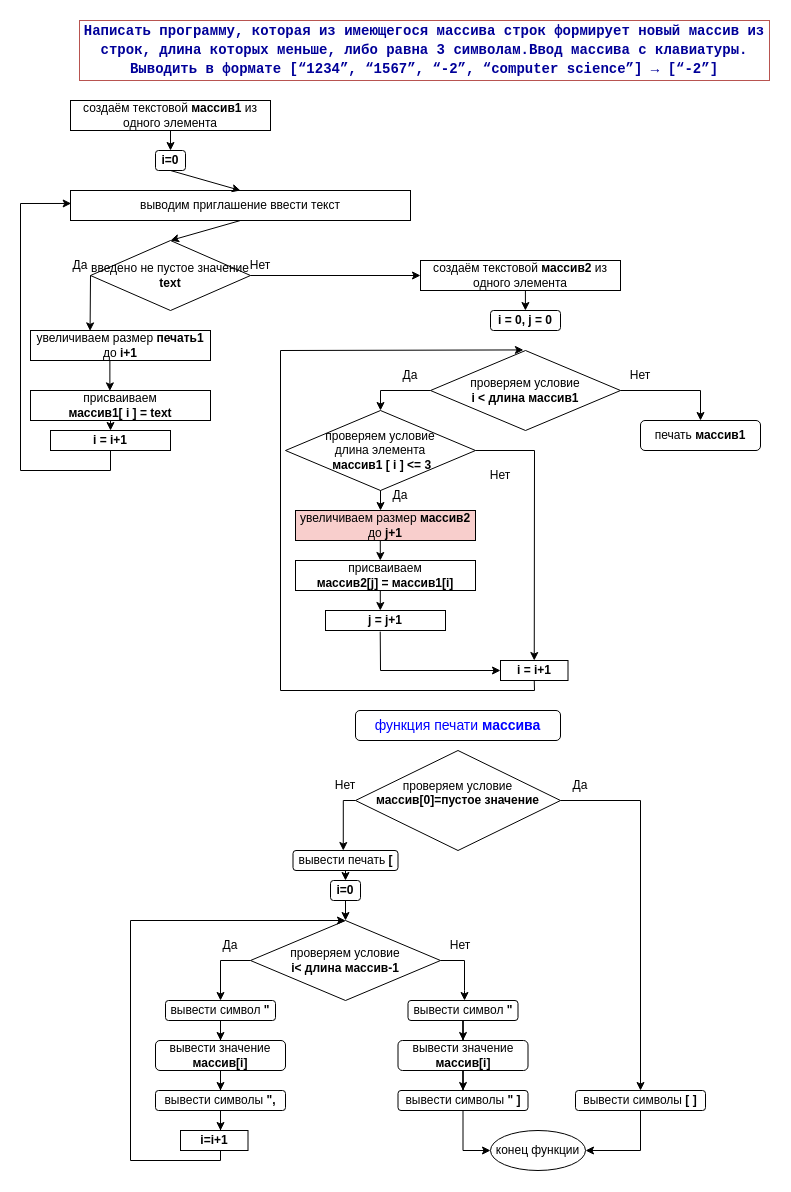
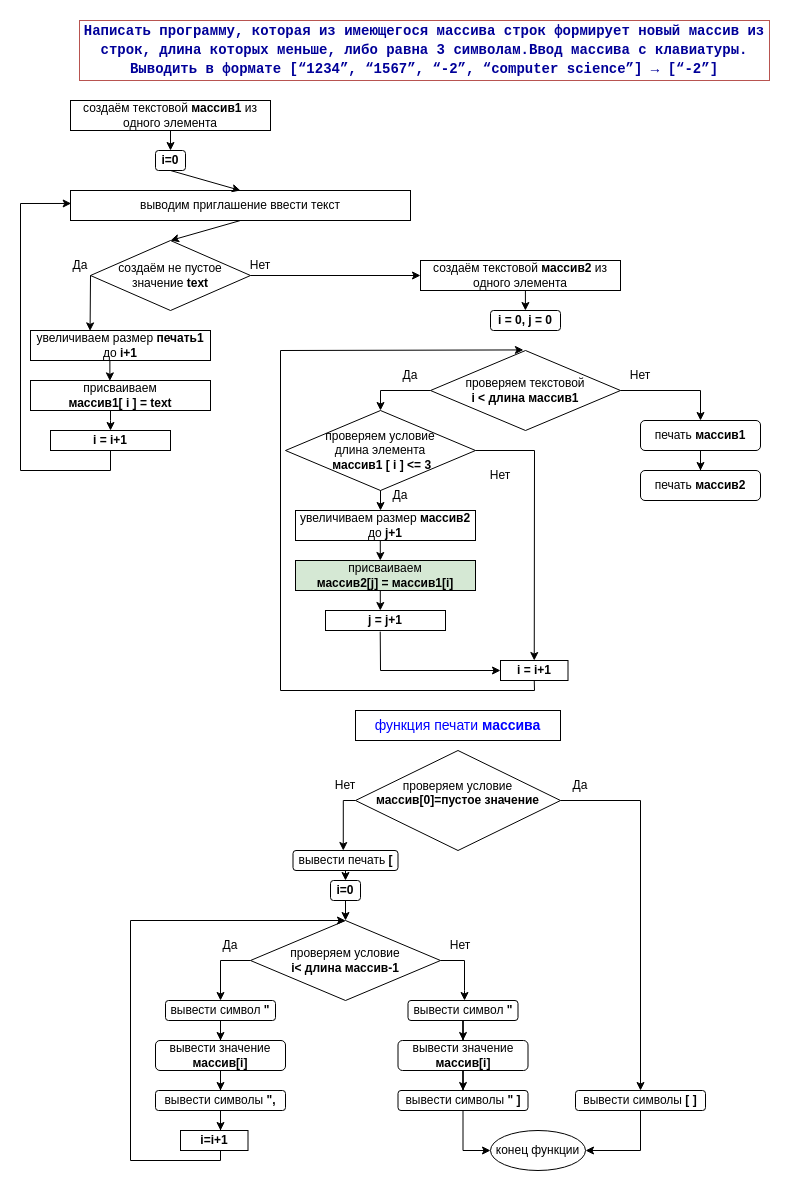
node "введено не пустое значение text": label "введено не пустое значение text" -> "создаём не пустое значение text"
node "проверяем условие i < длина массив1": label "проверяем условие i < длина массив1" -> "проверяем текстовой i < длина массив1"
node "присваиваем массив1[ i ] = text": moved (121, 406) -> (121, 396)
edge "печать массив1" -> "печать массив2": added
node "печать массив2": added
node "увеличиваем размер массив2 до j+1": fillcolor #f8cecc -> #ffffff
node "присваиваем массив2[j] = массив1[i]": fillcolor #ffffff -> #d5e8d4
node "функция печати массива": shape rounded rectangle -> rectangle
